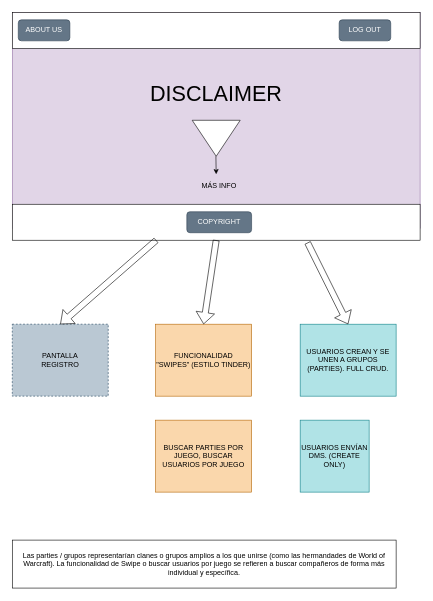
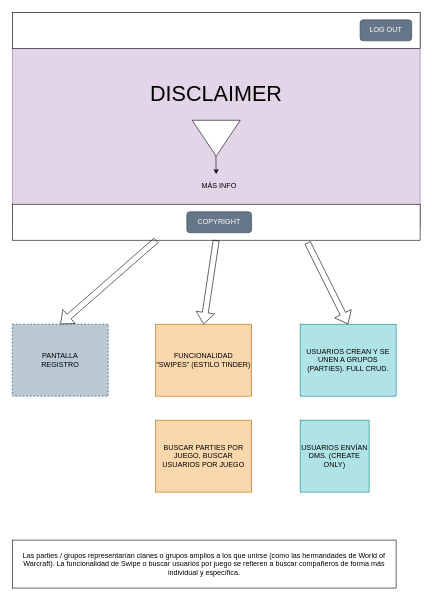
node "ABOUT US": removed
node "LOG OUT": moved (365, 30) -> (386, 30)
